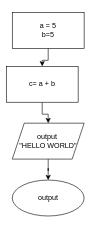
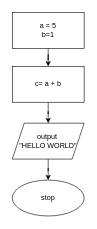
node "a = 5 b=5": label "a = 5 b=5" -> "a = 5 b=1"
node "c= a + b": moved (42, 84) -> (48, 84)
node "output": label "output" -> "stop"
